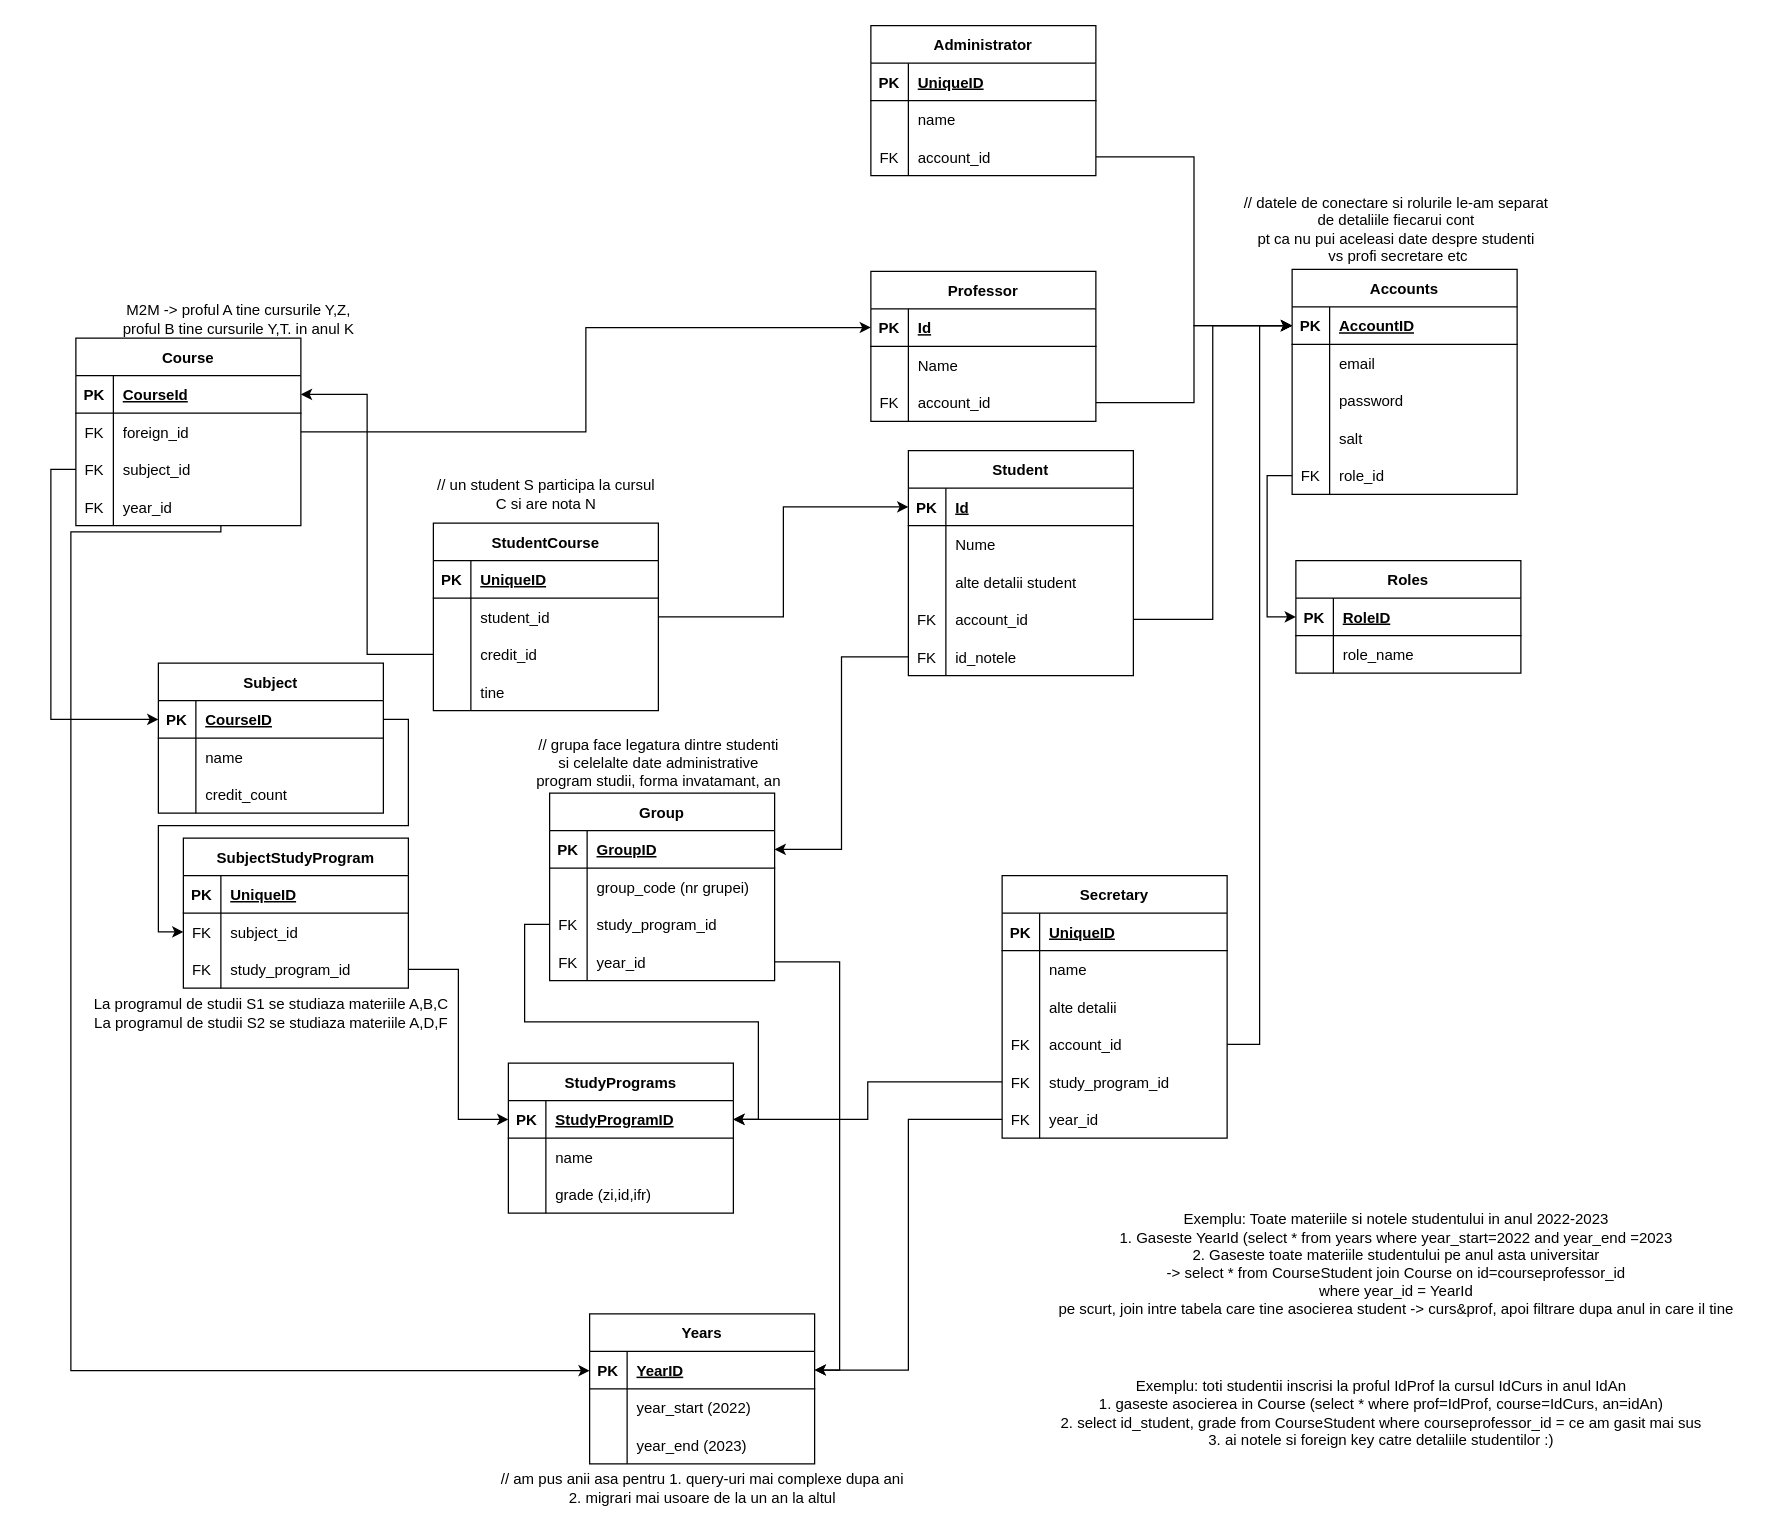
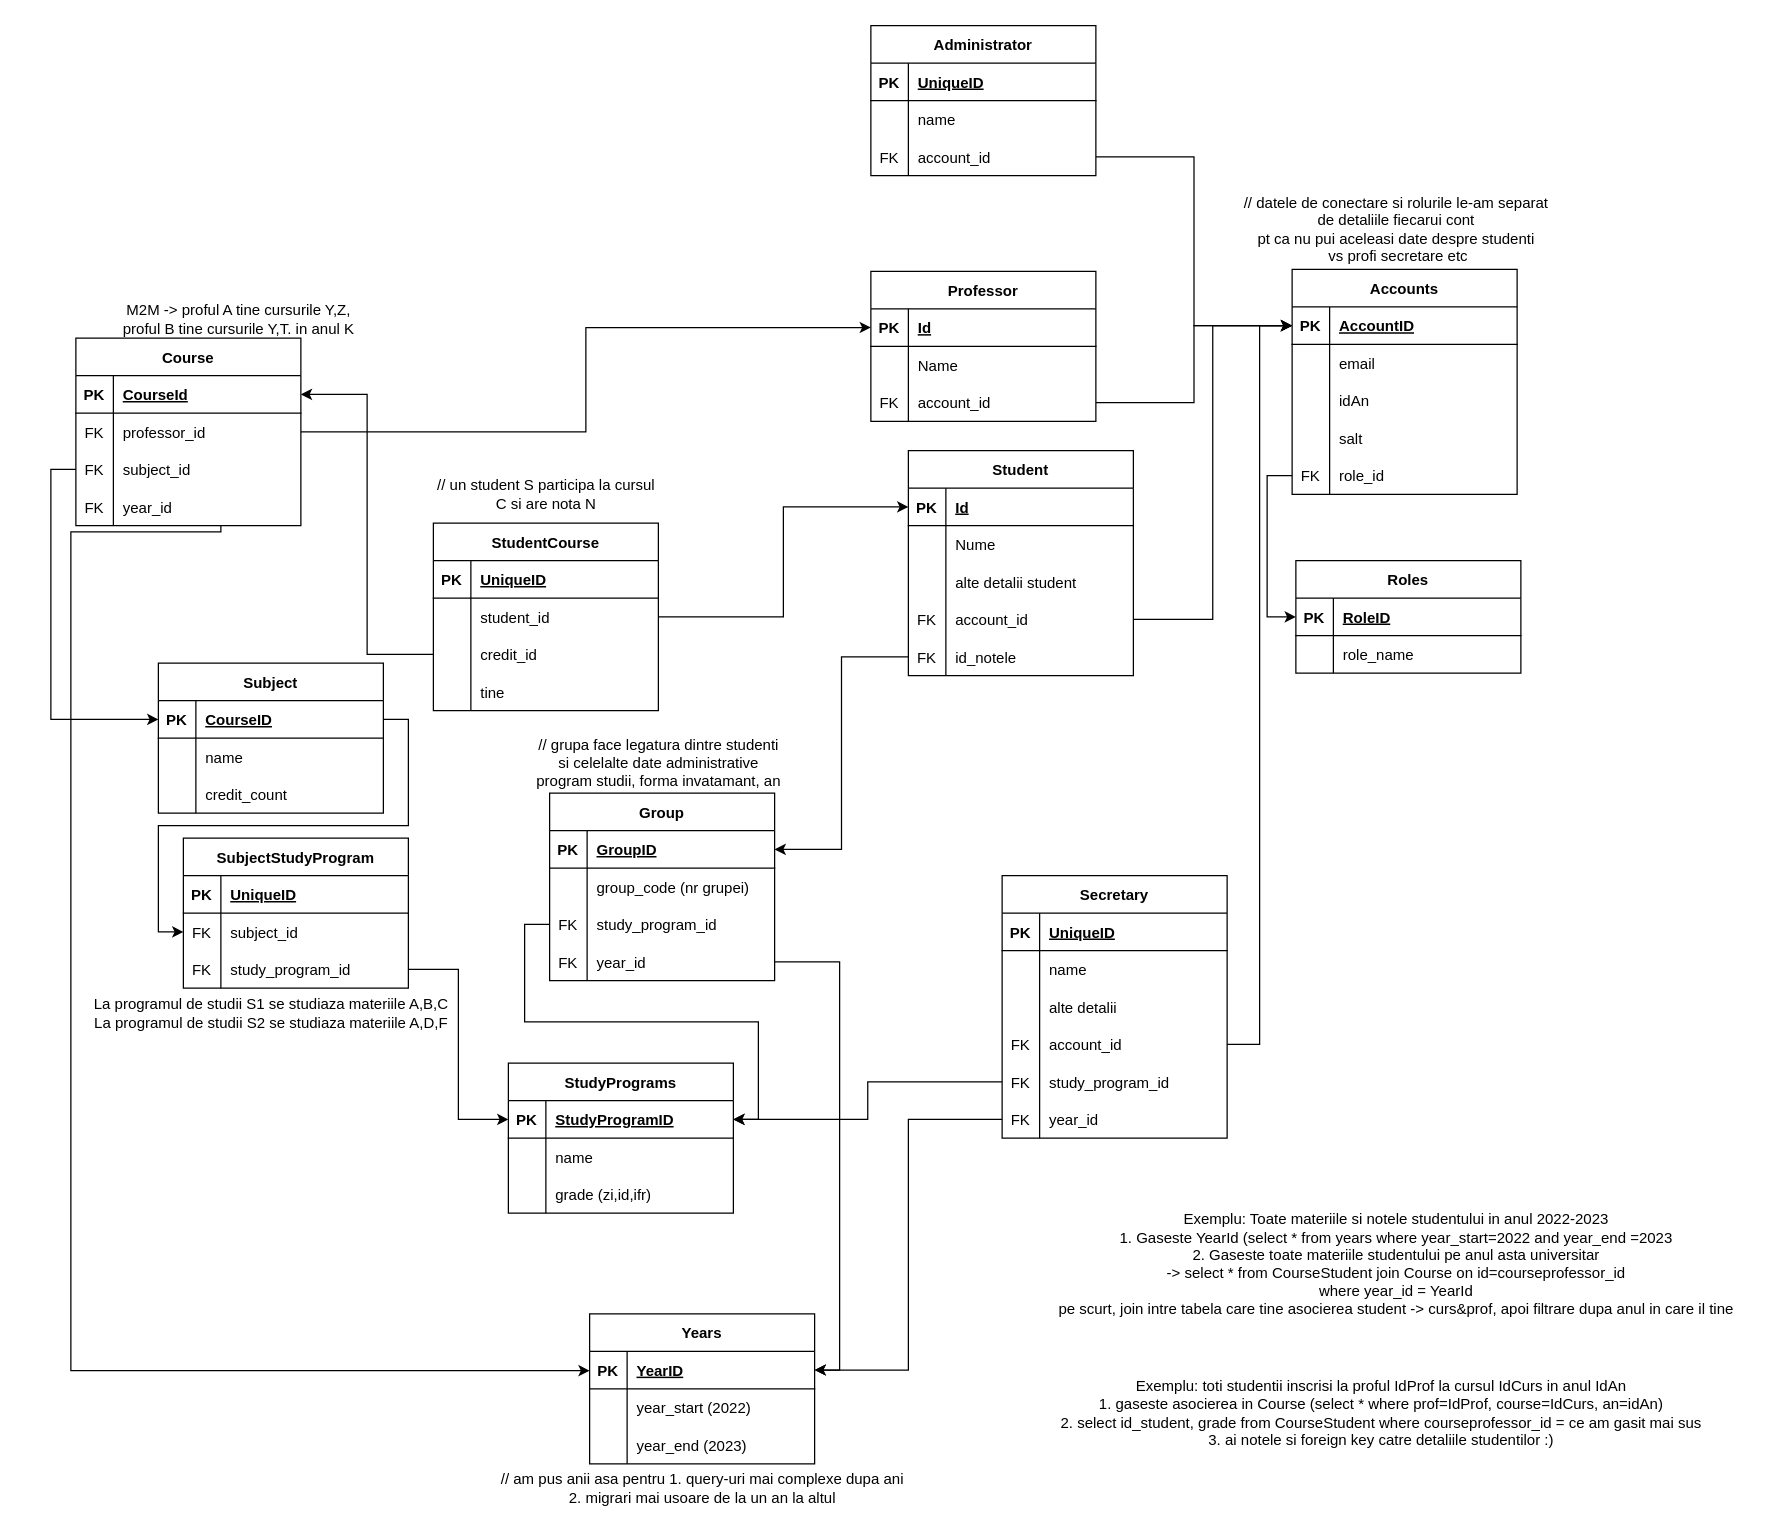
node "password": label "password" -> "idAn"
node "foreign_id": label "foreign_id" -> "professor_id"
